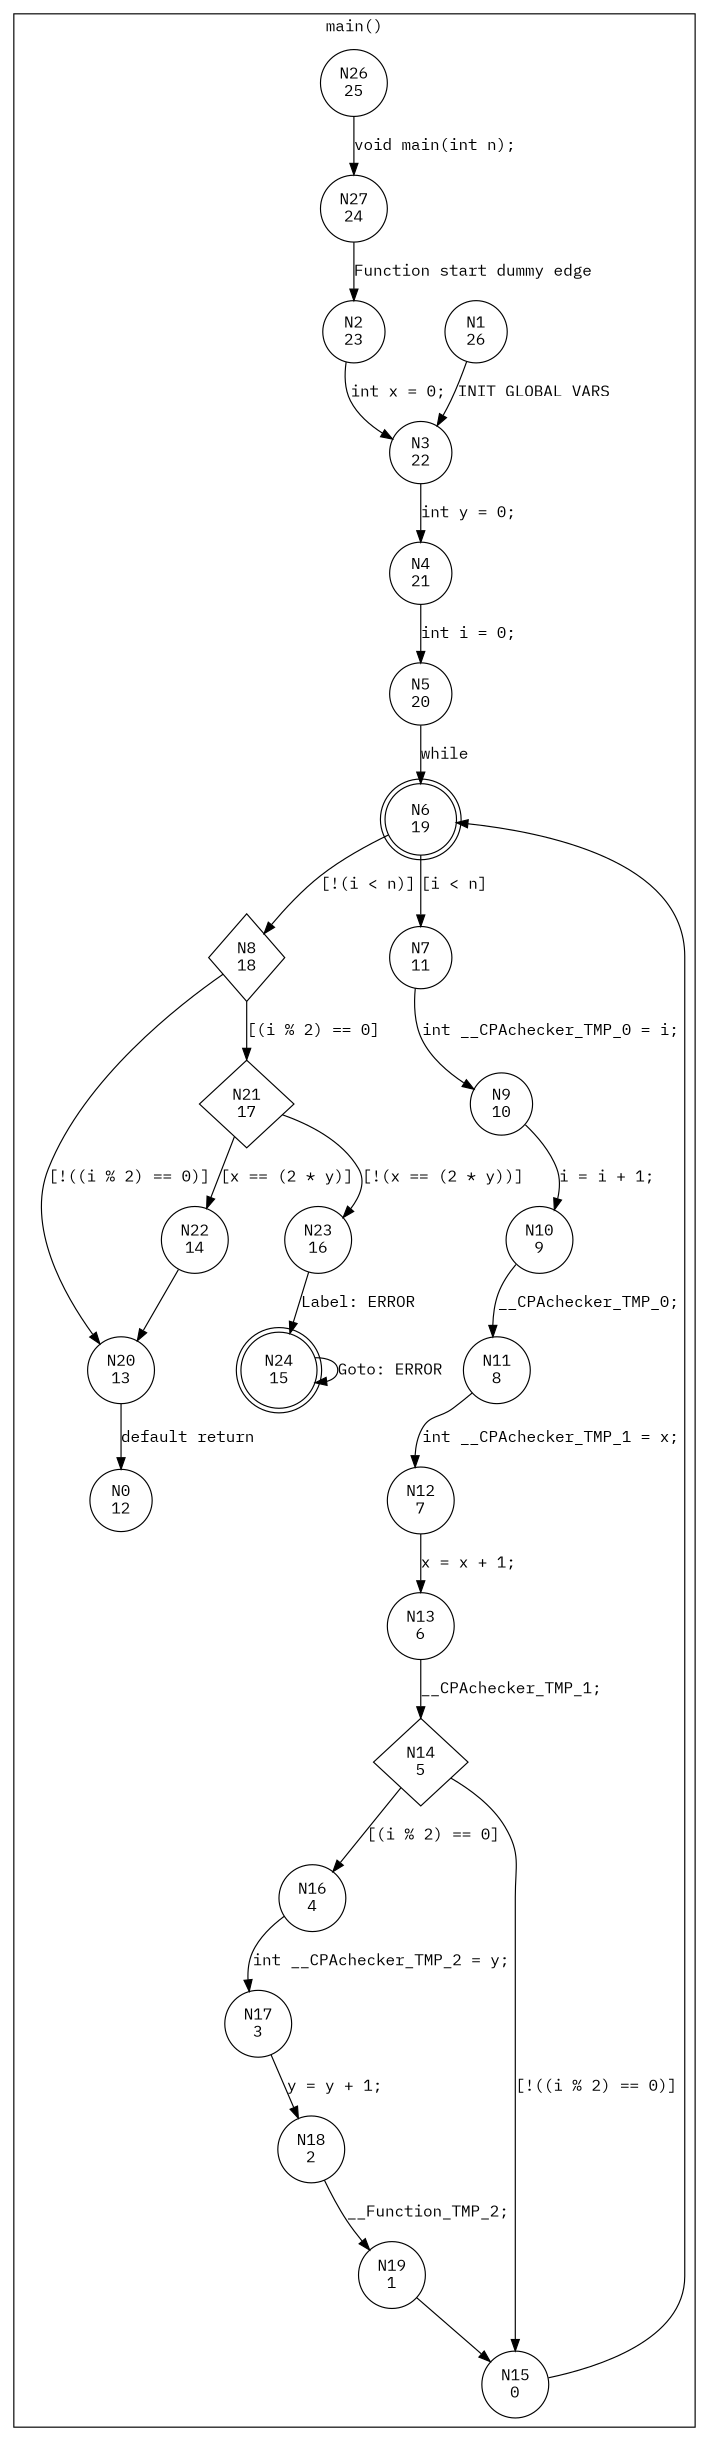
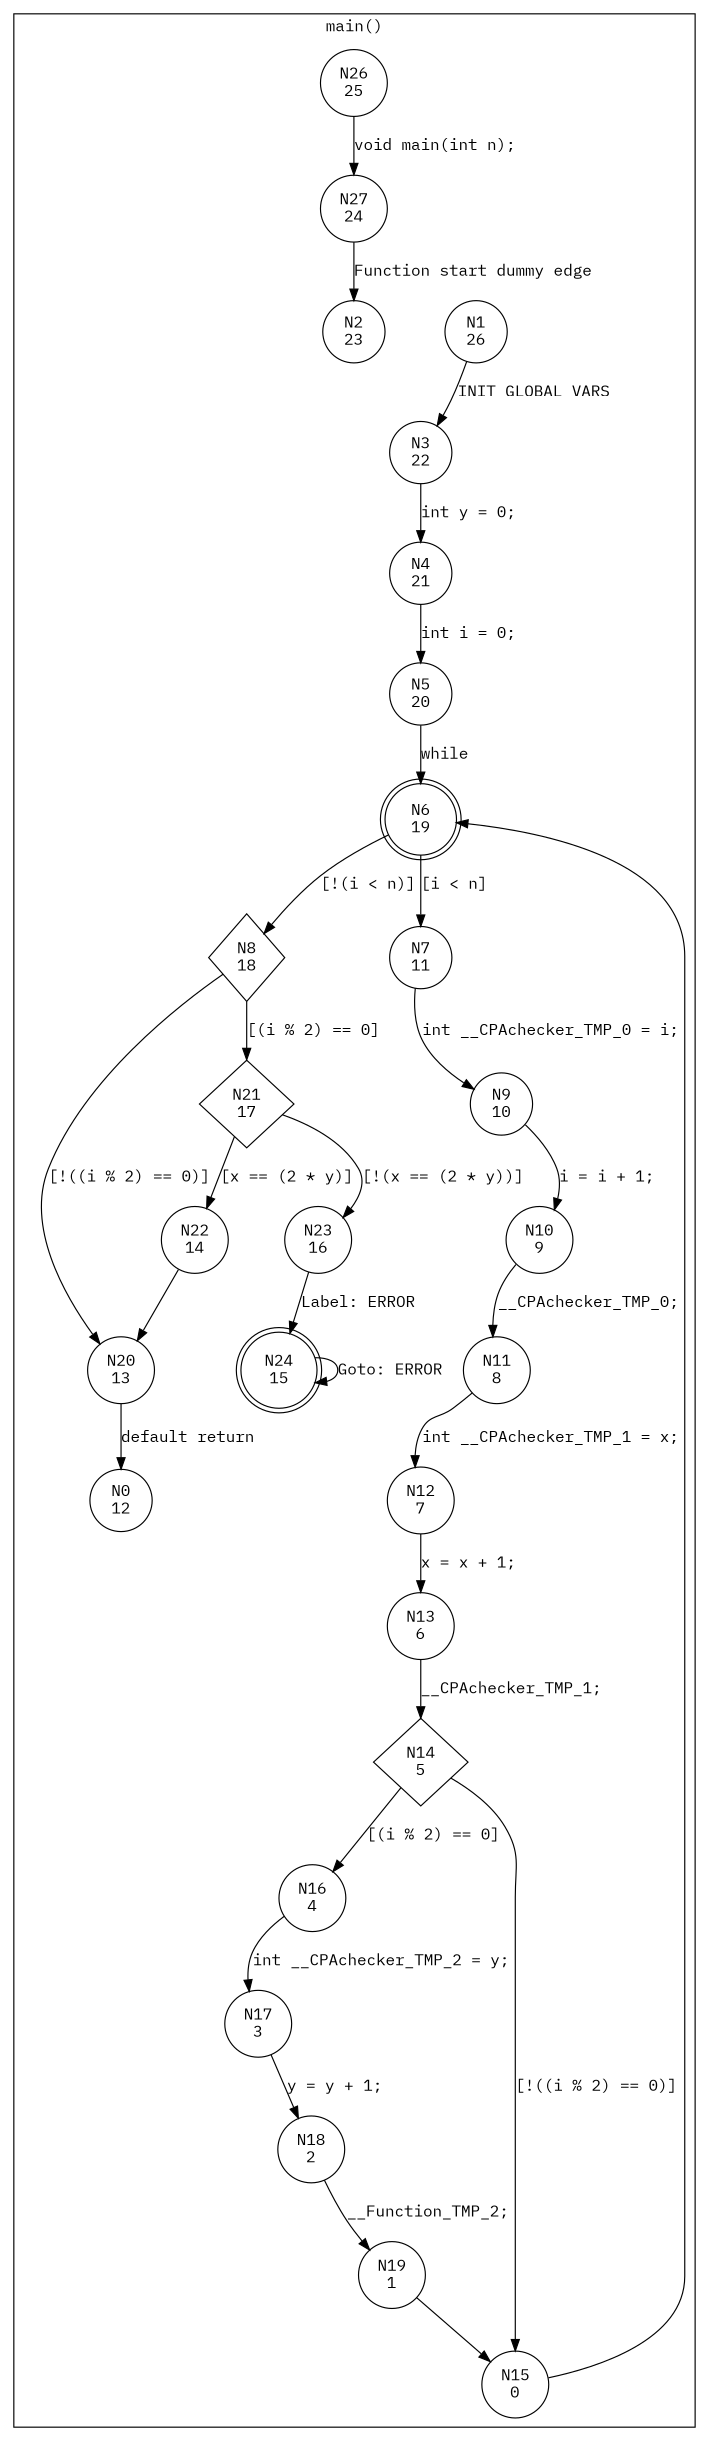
edge "N2 23" -> "N3 22": removed, label "int x = 0;"
